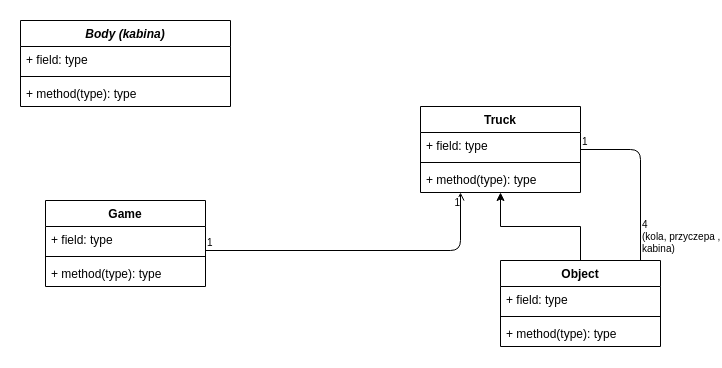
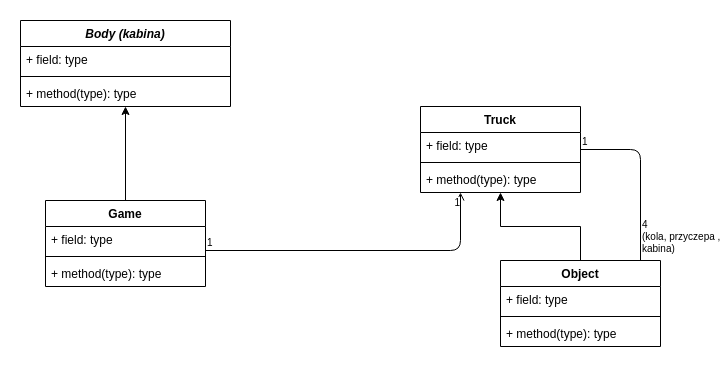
edge "Game" -> "Body (kabina)": added
